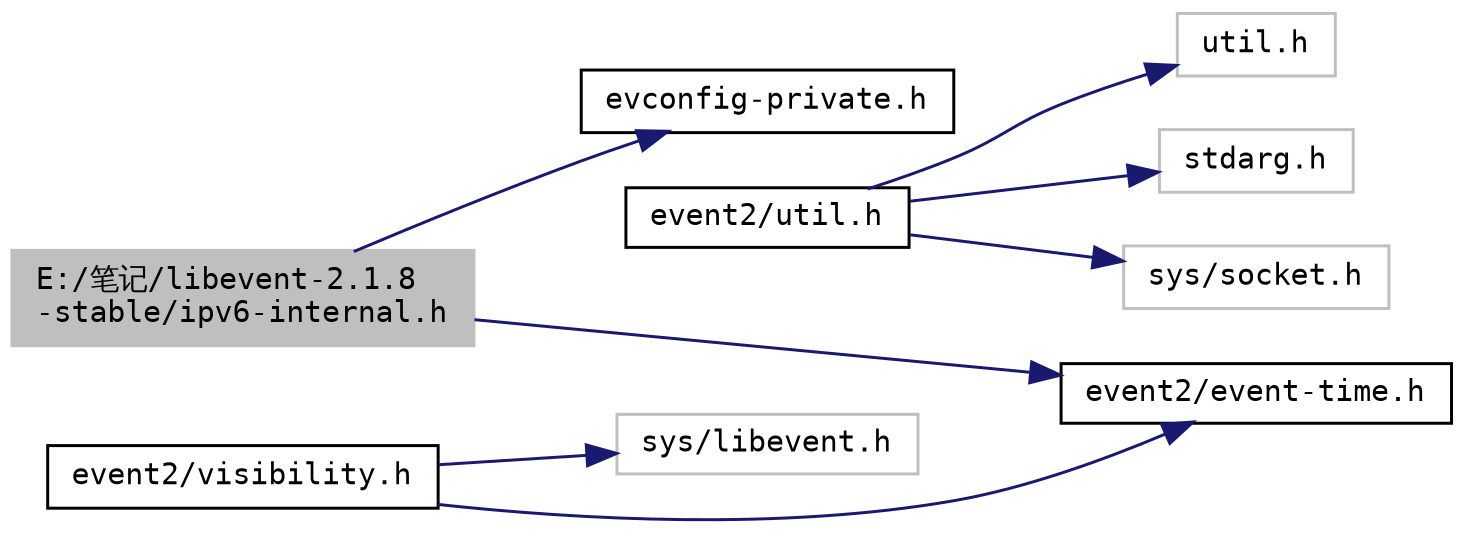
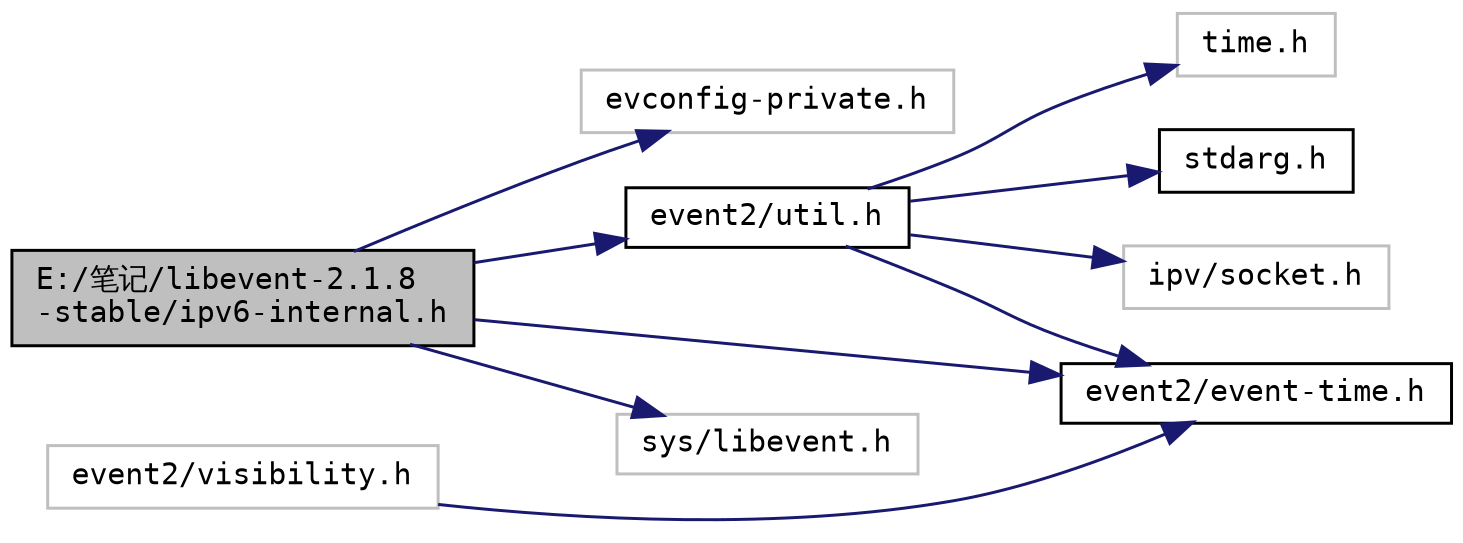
node "util.h": label "util.h" -> "time.h"
node "evconfig-private.h": color black -> grey75
node "stdarg.h": color grey75 -> black
edge "E:/笔记/libevent-2.1.8 -stable/ipv6-internal.h" -> "event2/util.h": added
node "sys/socket.h": label "sys/socket.h" -> "ipv/socket.h"
node "E:/笔记/libevent-2.1.8 -stable/ipv6-internal.h": color grey75 -> black
edge "event2/util.h" -> "event2/event-time.h": added
edge "event2/visibility.h" -> "sys/libevent.h": now "E:/笔记/libevent-2.1.8 -stable/ipv6-internal.h" -> "sys/libevent.h"
node "event2/visibility.h": color black -> grey75
